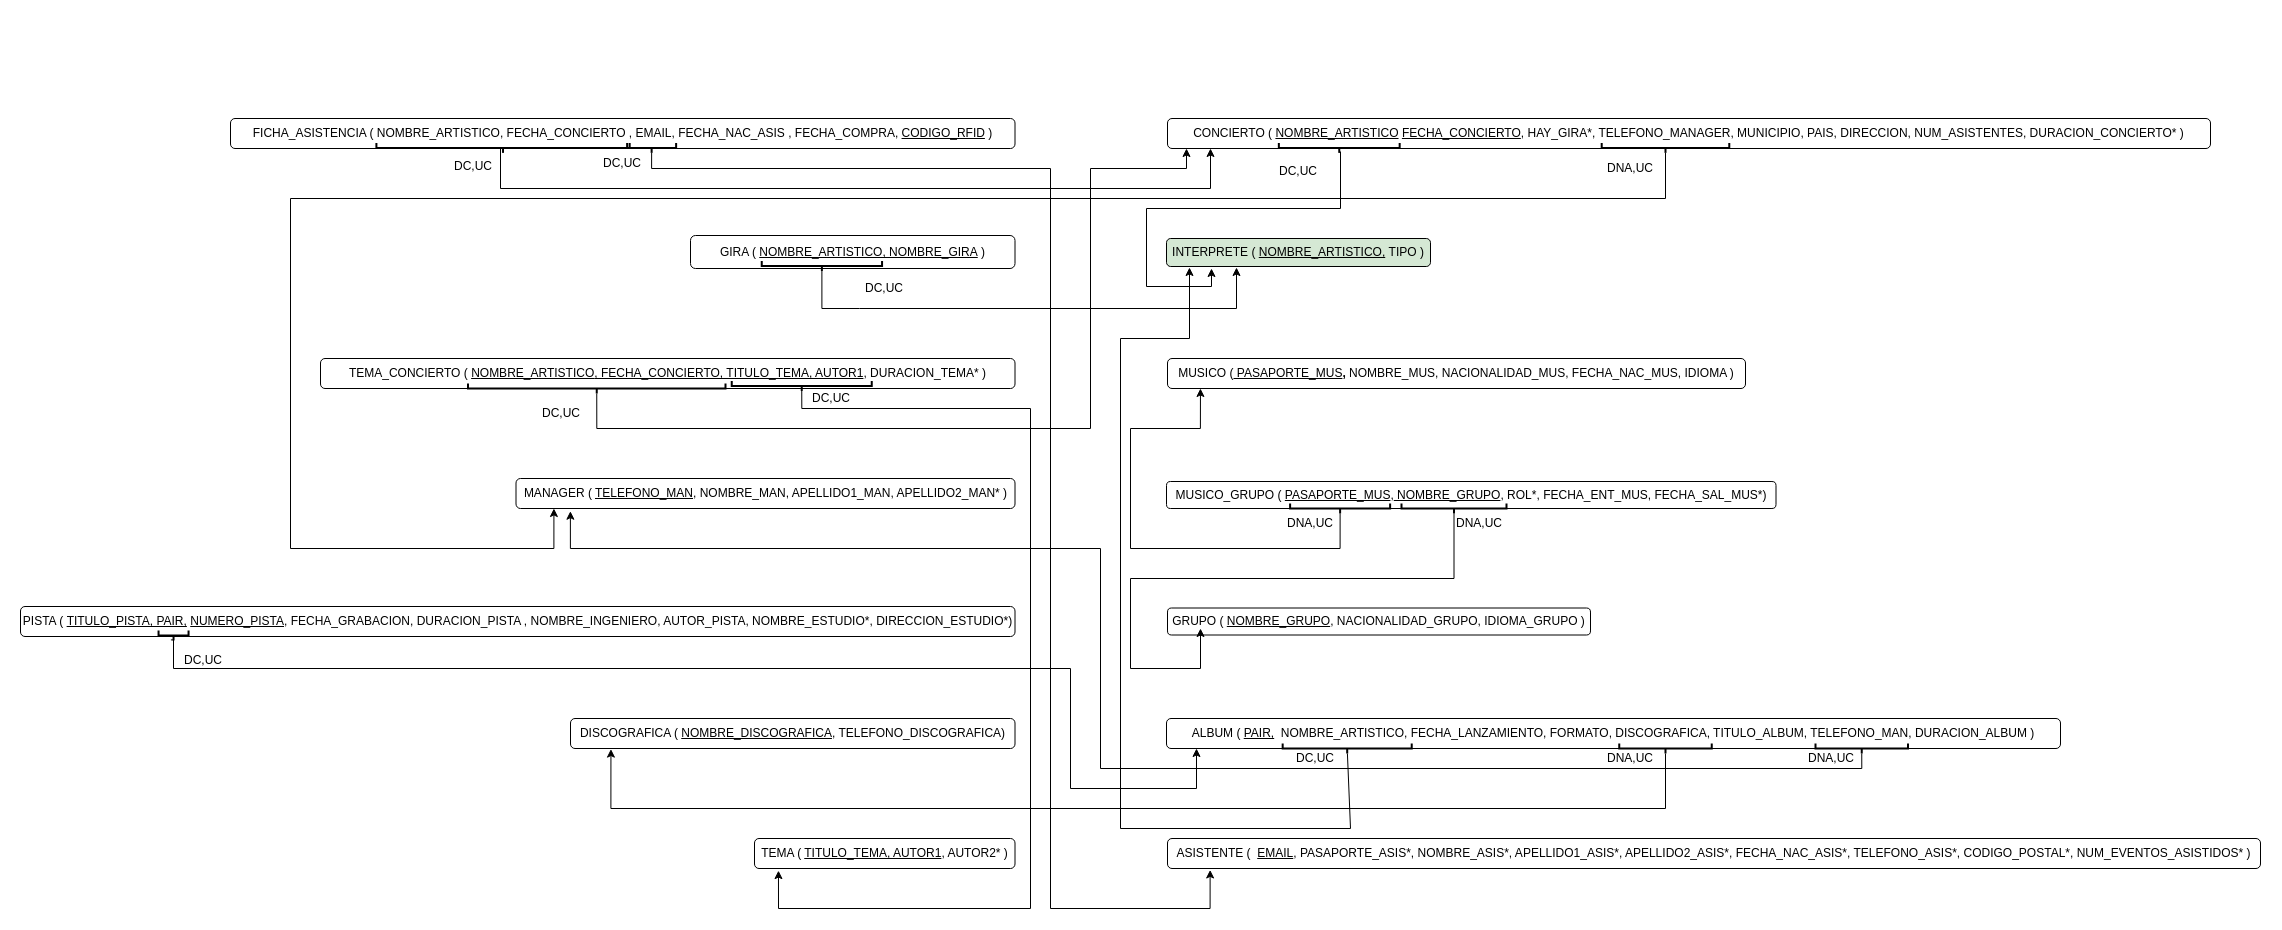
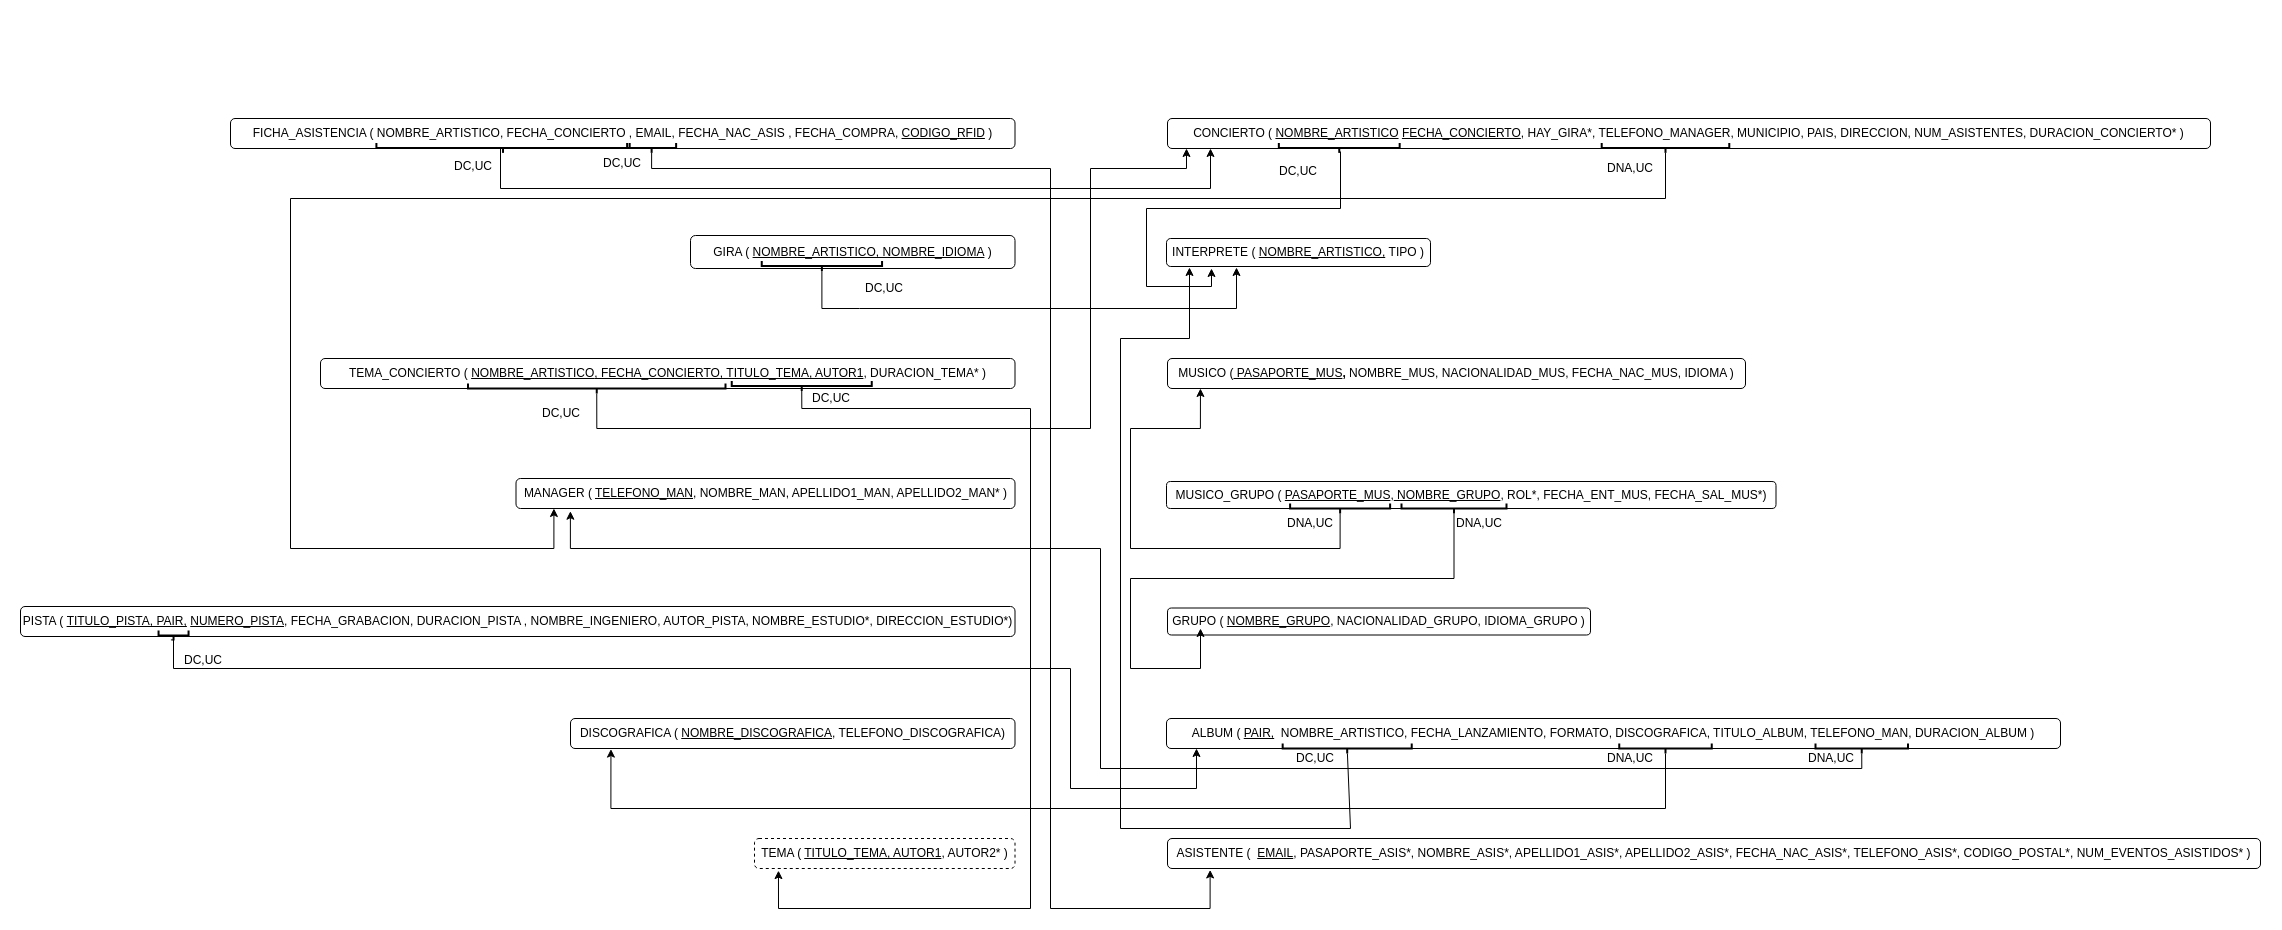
node "GIRA ( NOMBRE_ARTISTICO, NOMBRE_GIRA )": label "GIRA ( NOMBRE_ARTISTICO, NOMBRE_GIRA )" -> "GIRA ( NOMBRE_ARTISTICO, NOMBRE_IDIOMA )"
node "INTERPRETE ( NOMBRE_ARTISTICO, TIPO )": fillcolor #d5e8d4 -> #ffffff
node "TEMA ( TITULO_TEMA, AUTOR1, AUTOR2* )": style solid -> dashed
